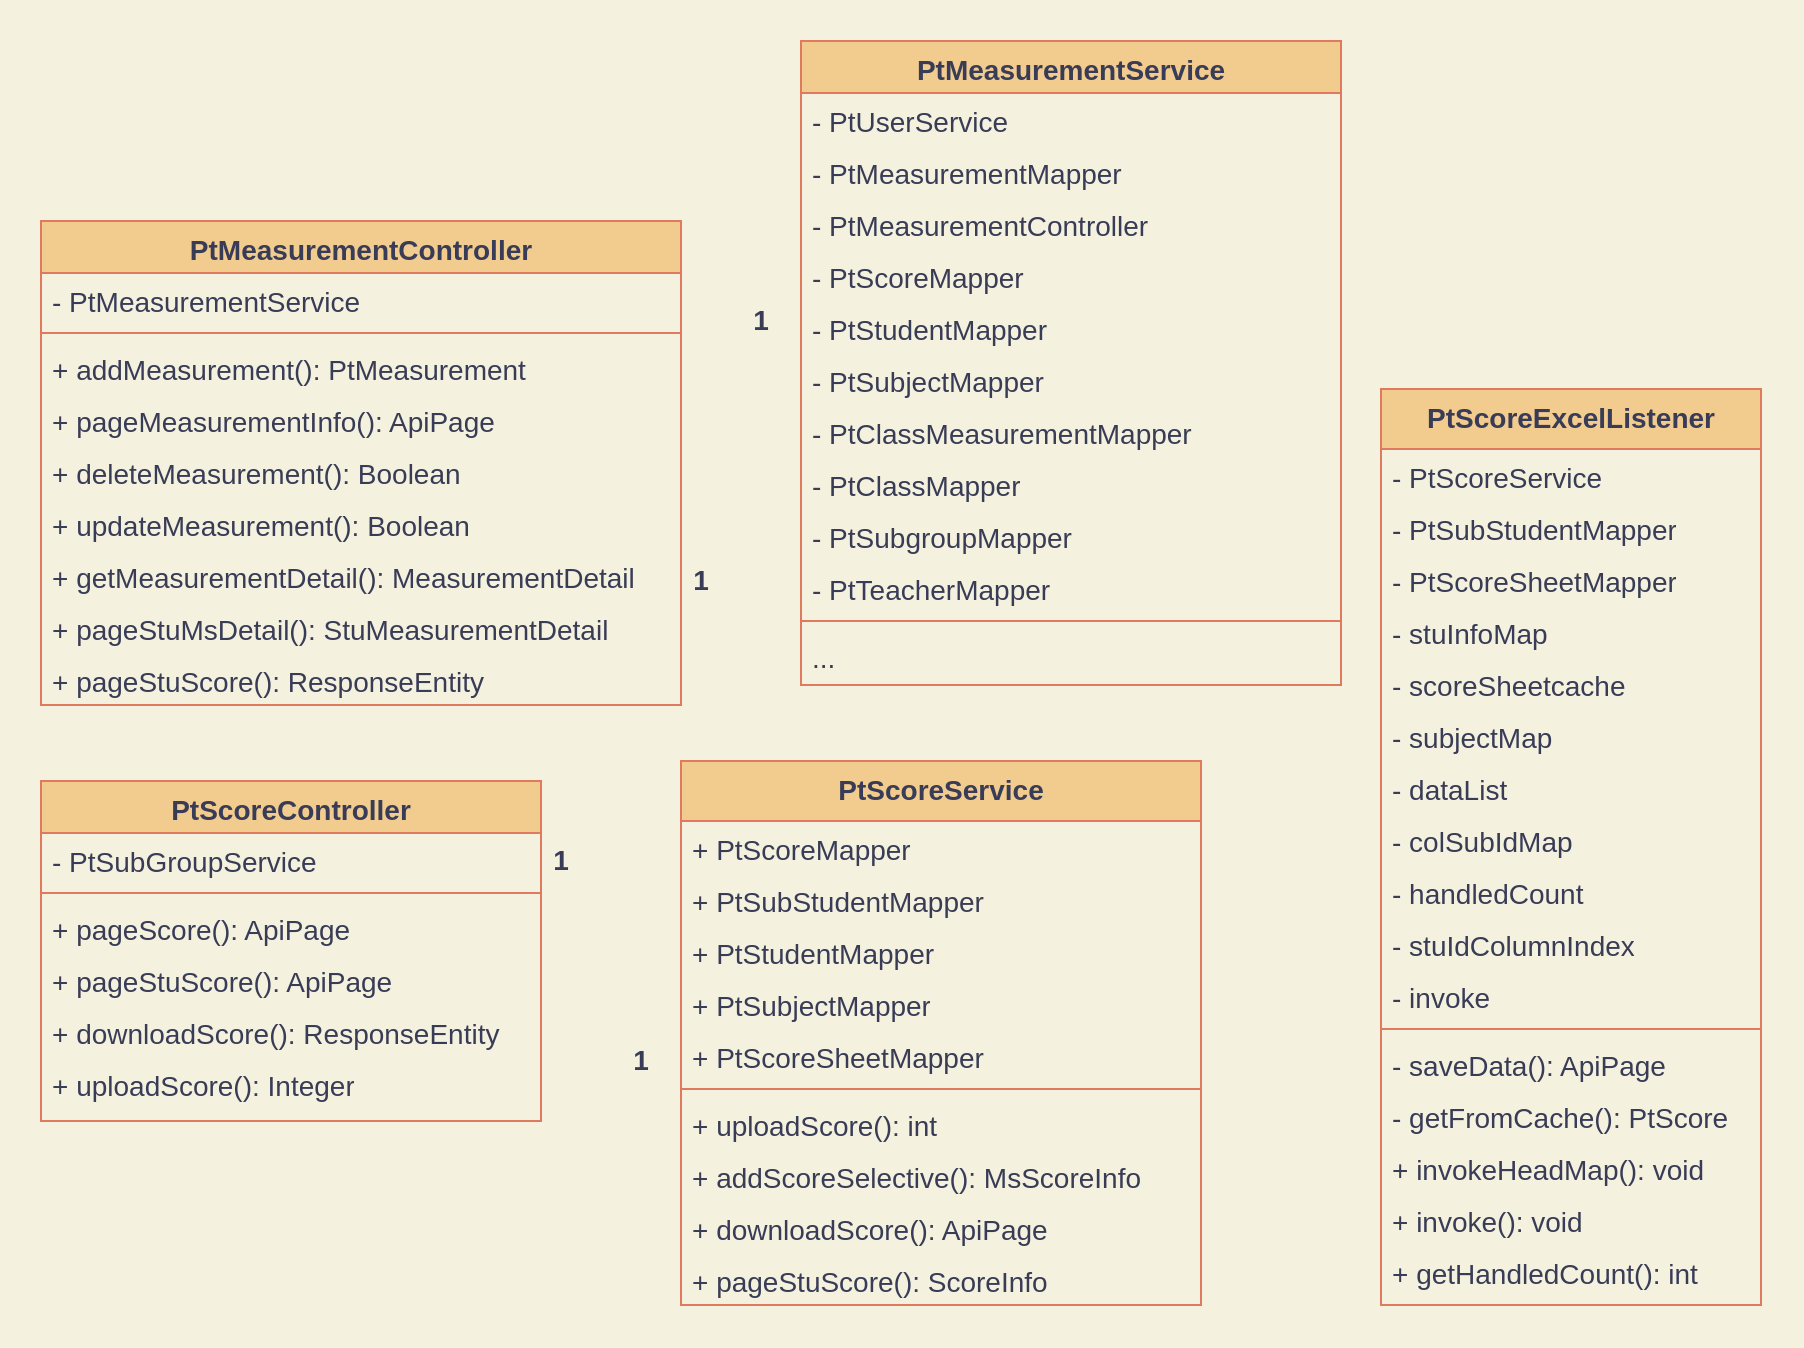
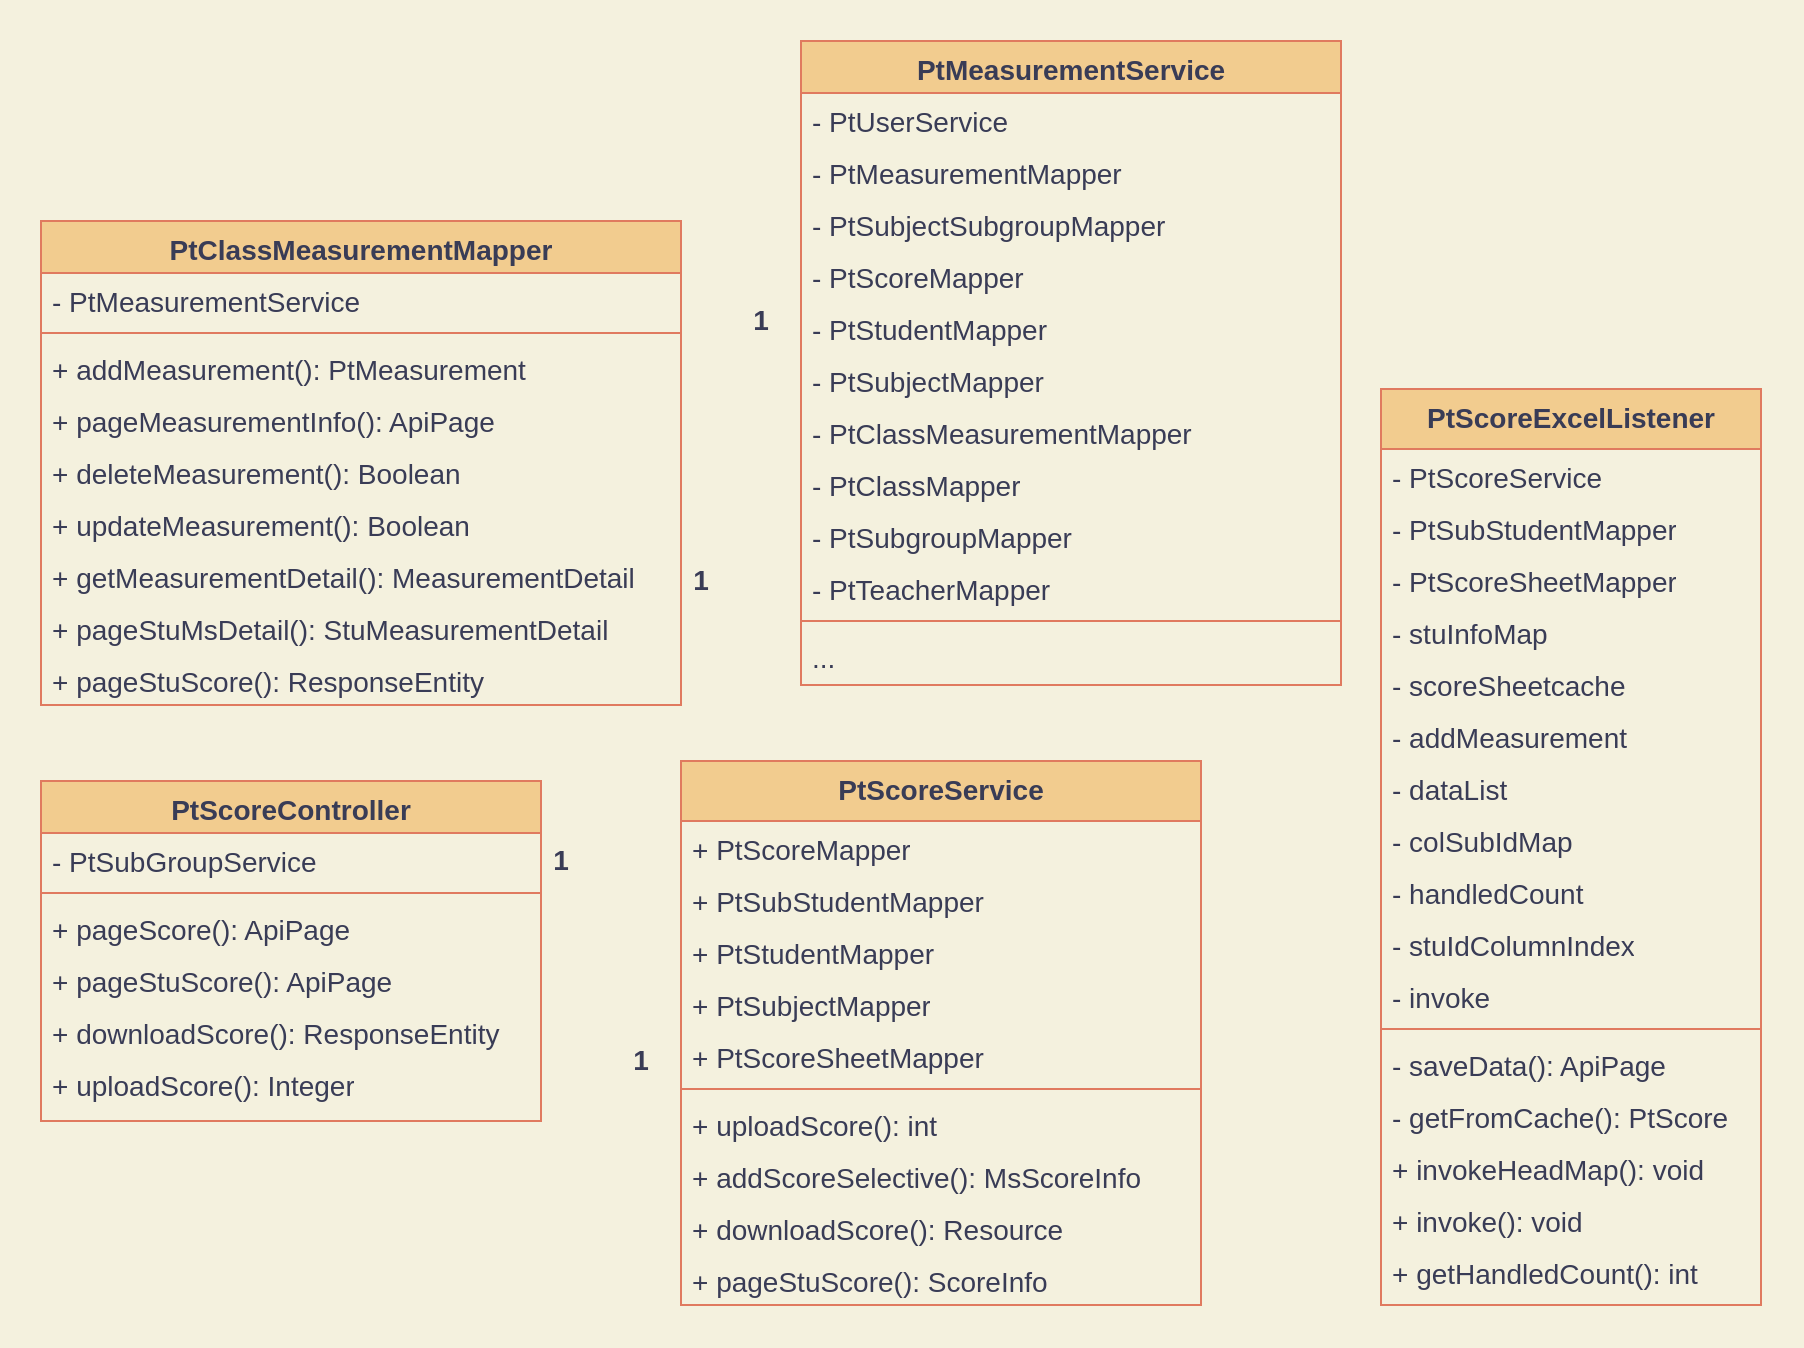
node "- PtMeasurementController": label "- PtMeasurementController" -> "- PtSubjectSubgroupMapper"
node "PtMeasurementController": label "PtMeasurementController" -> "PtClassMeasurementMapper"
node "- subjectMap": label "- subjectMap" -> "- addMeasurement"
node "+ downloadScore(): ApiPage": label "+ downloadScore(): ApiPage" -> "+ downloadScore(): Resource"
